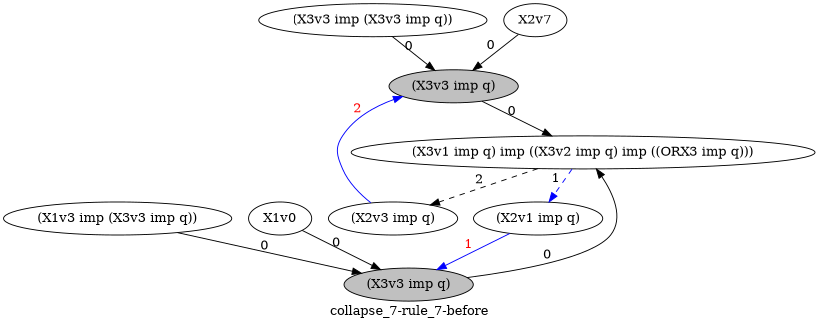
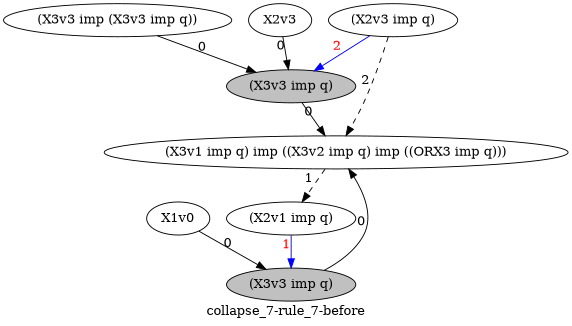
node "X2v7": label "X2v7" -> "X2v3"
edge "(X3v1 imp q) imp ((X3v2 imp q) imp ((ORX3 imp q)))" -> "(X2v1 imp q)": color blue -> black
edge "(X3v1 imp q) imp ((X3v2 imp q) imp ((ORX3 imp q)))" -> "(X2v3 imp q)": reversed
node "(X1v3 imp (X3v3 imp q))": removed
